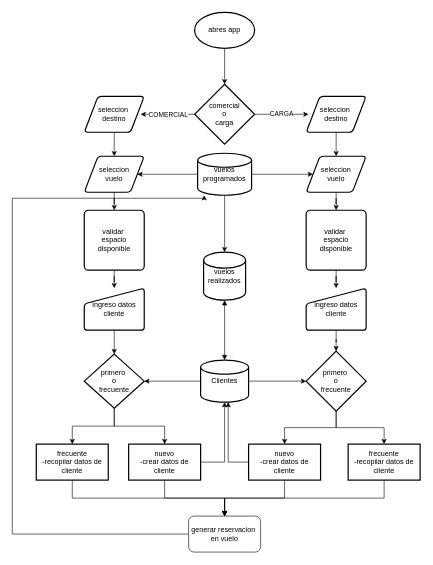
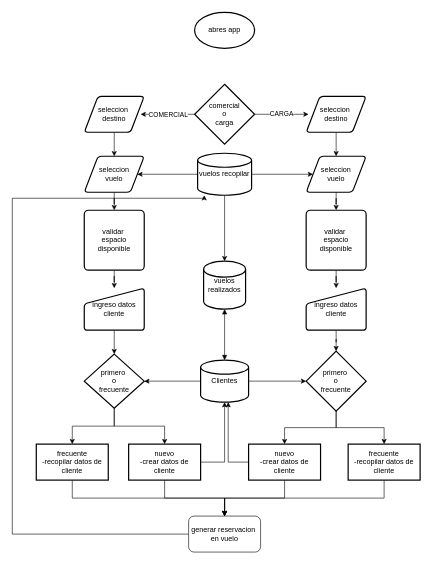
edge "abres app" -> "comercial o carga": removed
node "vuelos programados": label "vuelos programados" -> "vuelos recopilar"
node "vuelos realizados": moved (225, 276) -> (225, 285)
